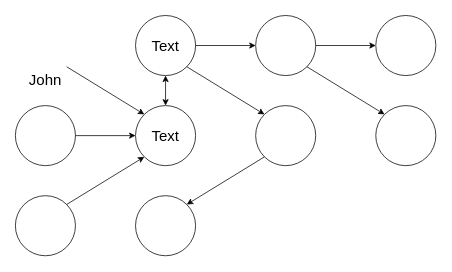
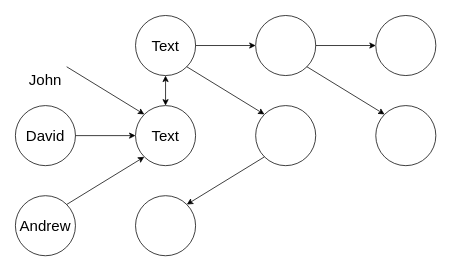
node "David": added
node "Andrew": added
